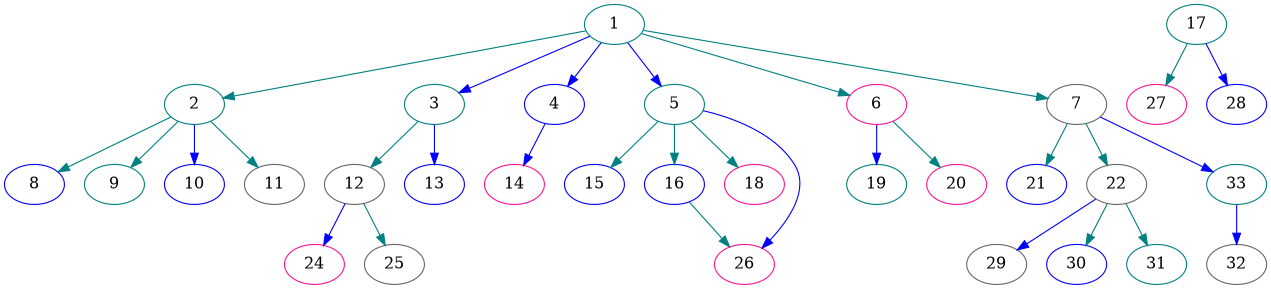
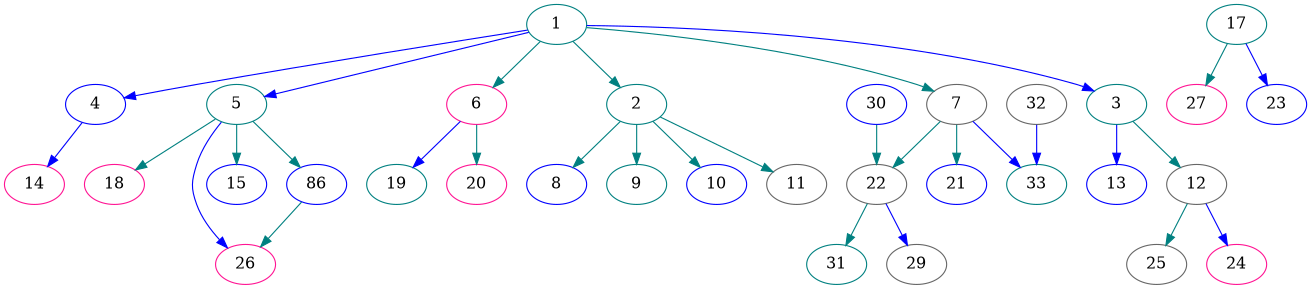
node "28": label "28" -> "23"
edge "2" -> "10": color blue -> teal
node "16": label "16" -> "86"
edge "22" -> "30": reversed
edge "33" -> "32": reversed
